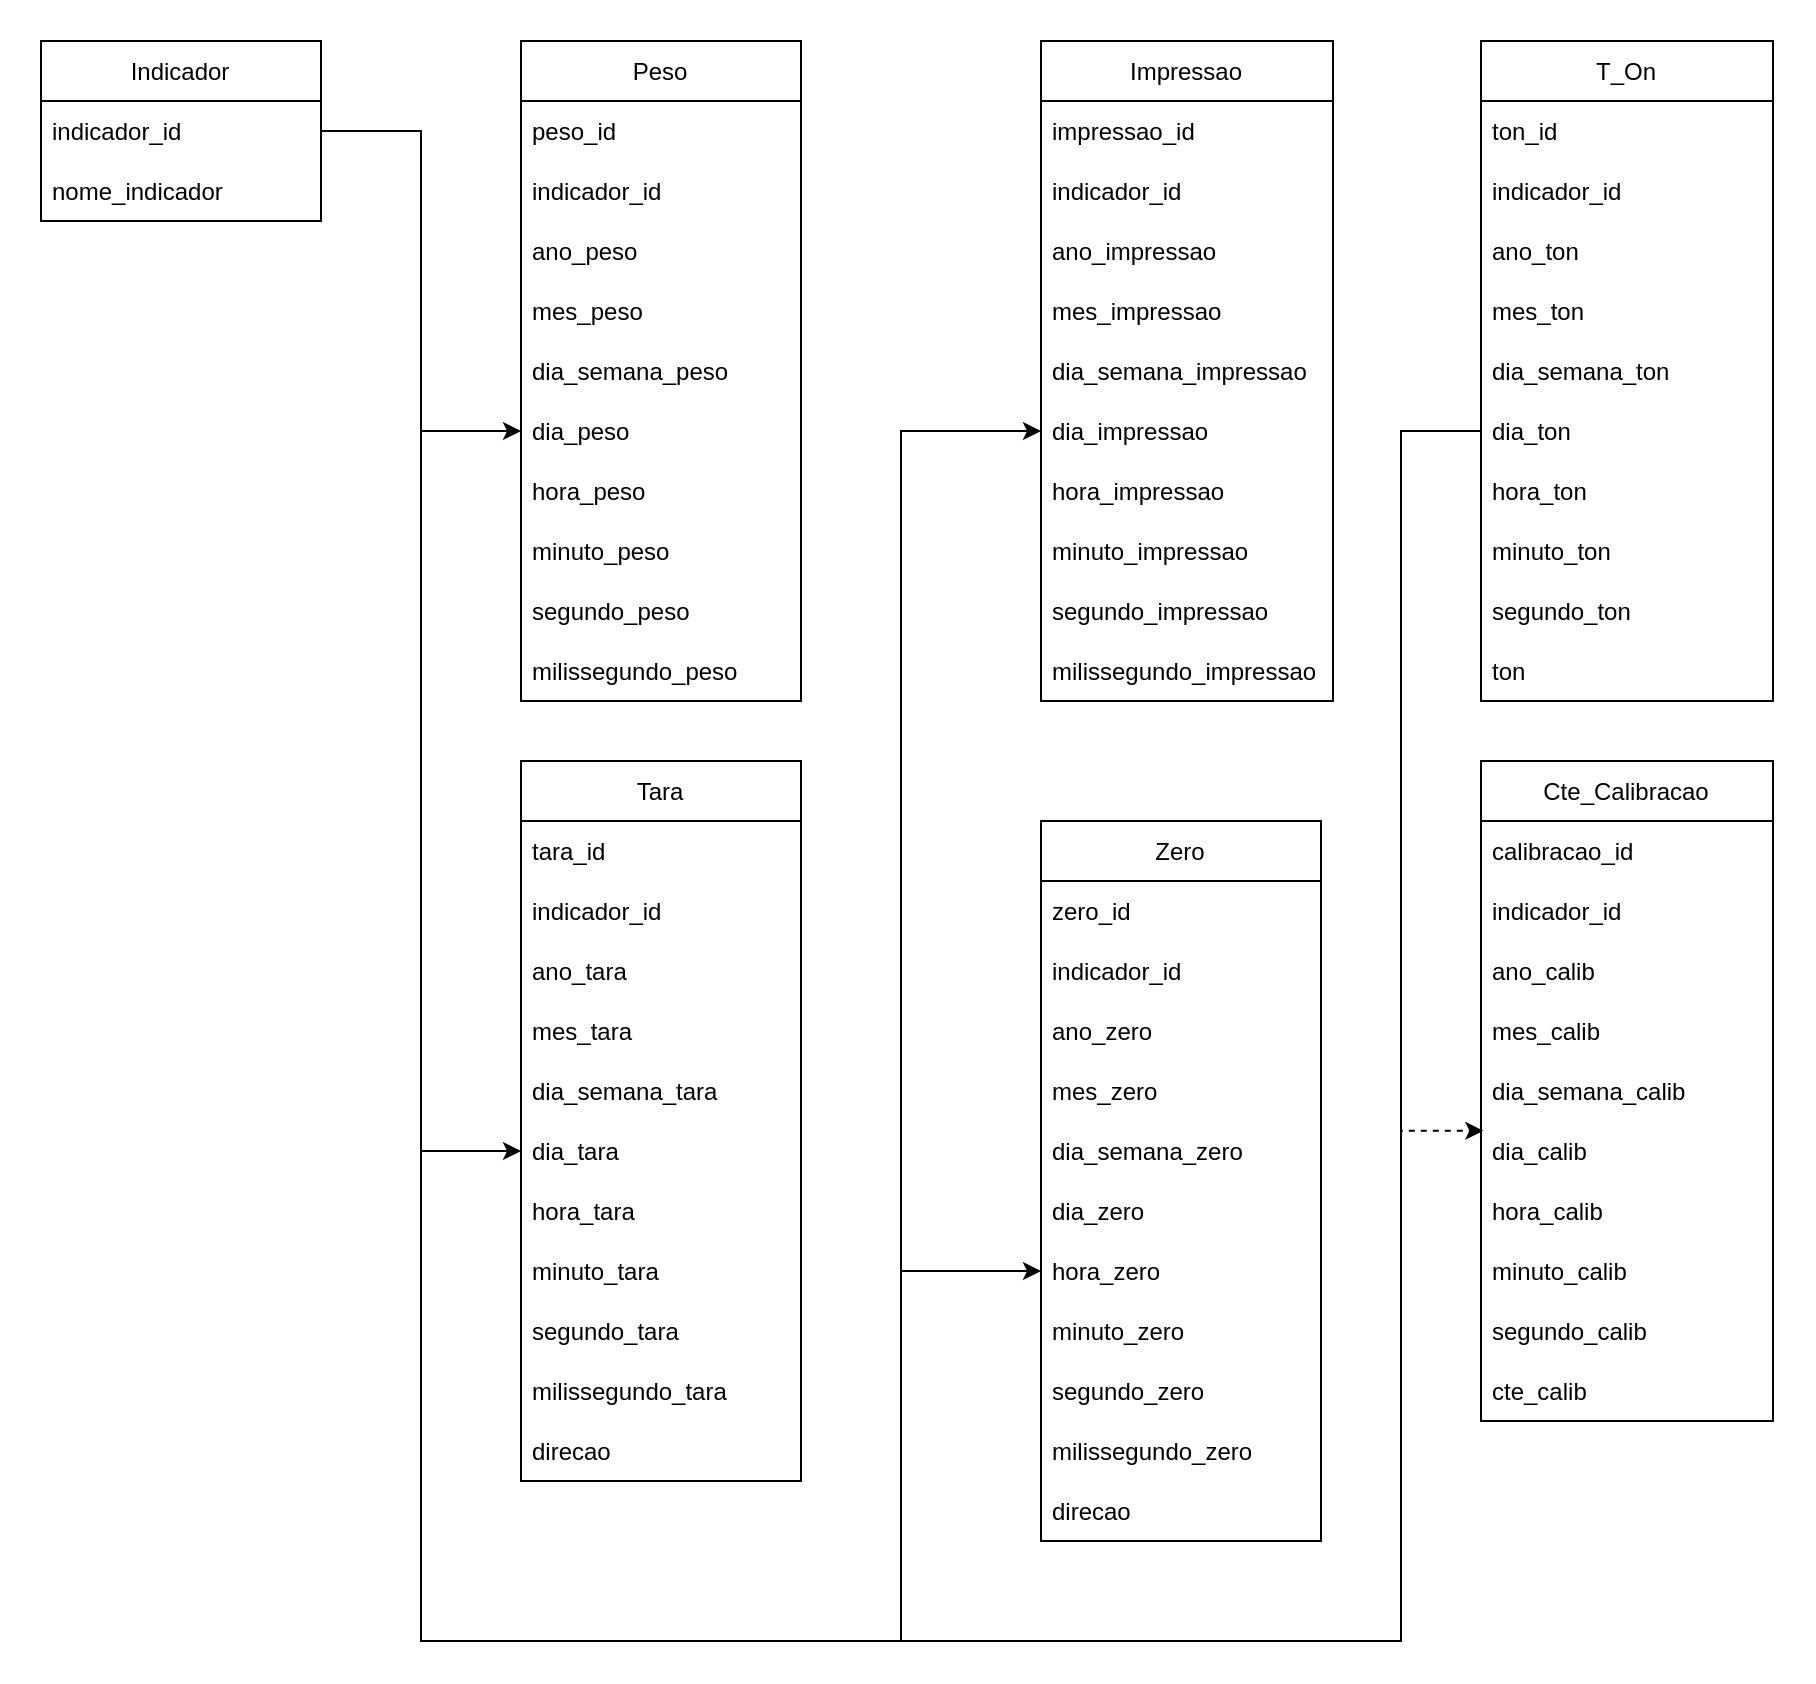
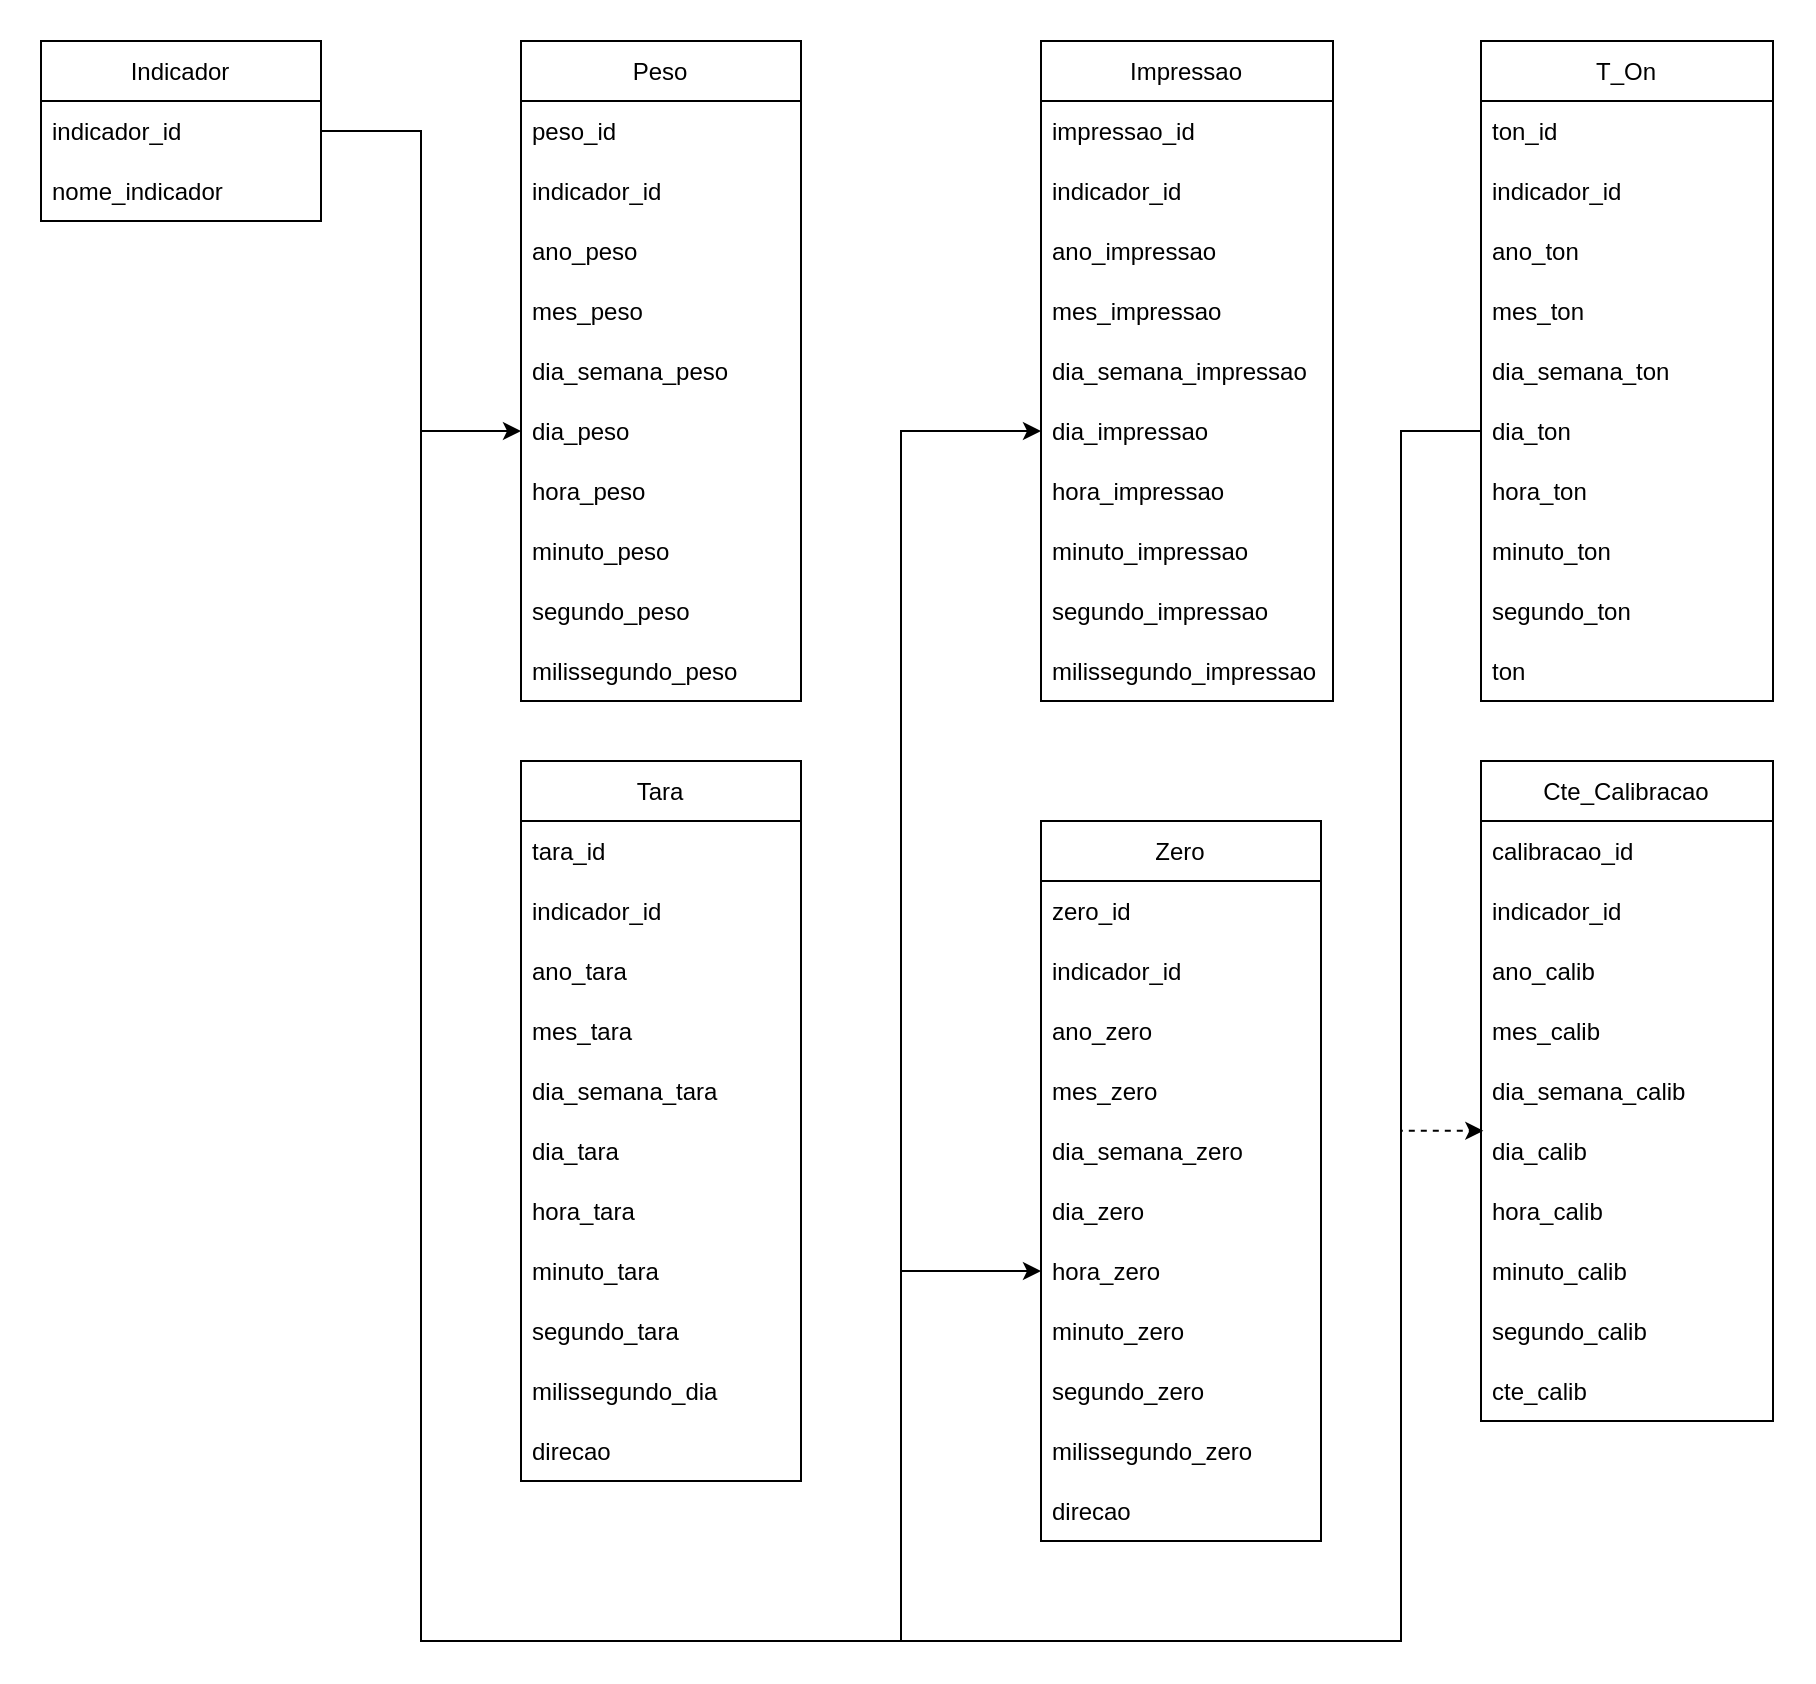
edge "Indicador" -> "dia_tara": removed
node "milissegundo_tara": label "milissegundo_tara" -> "milissegundo_dia"
